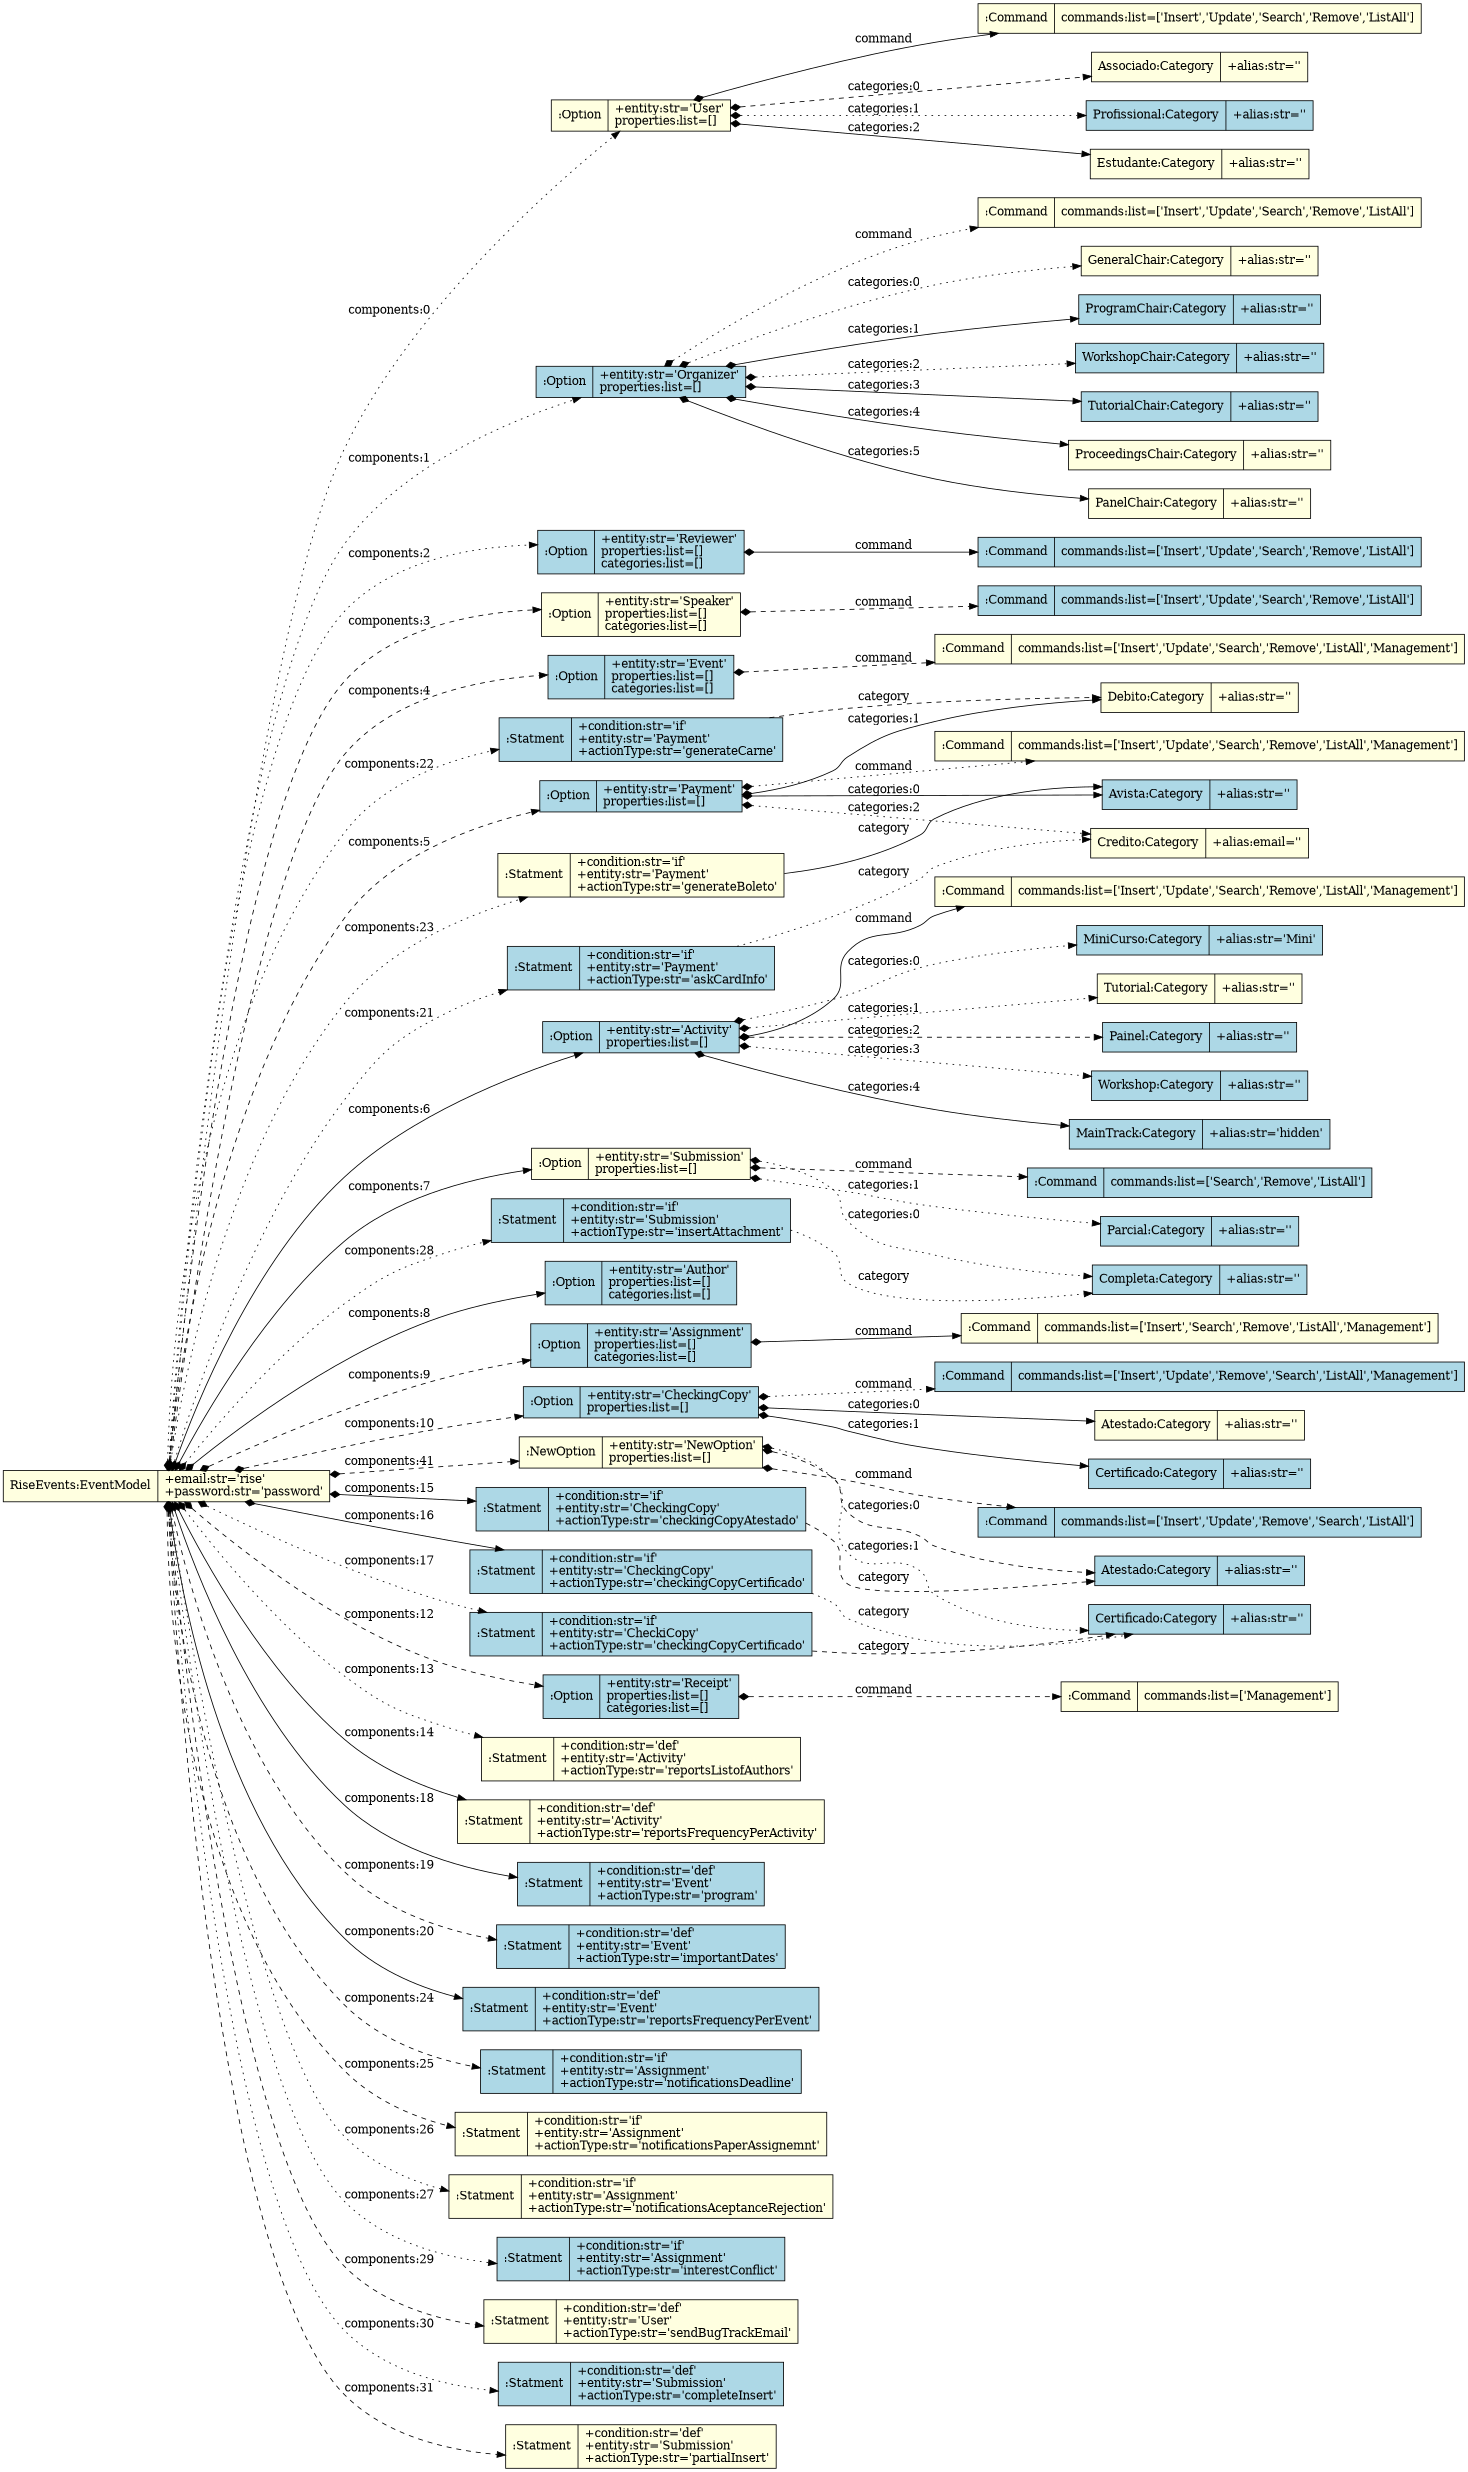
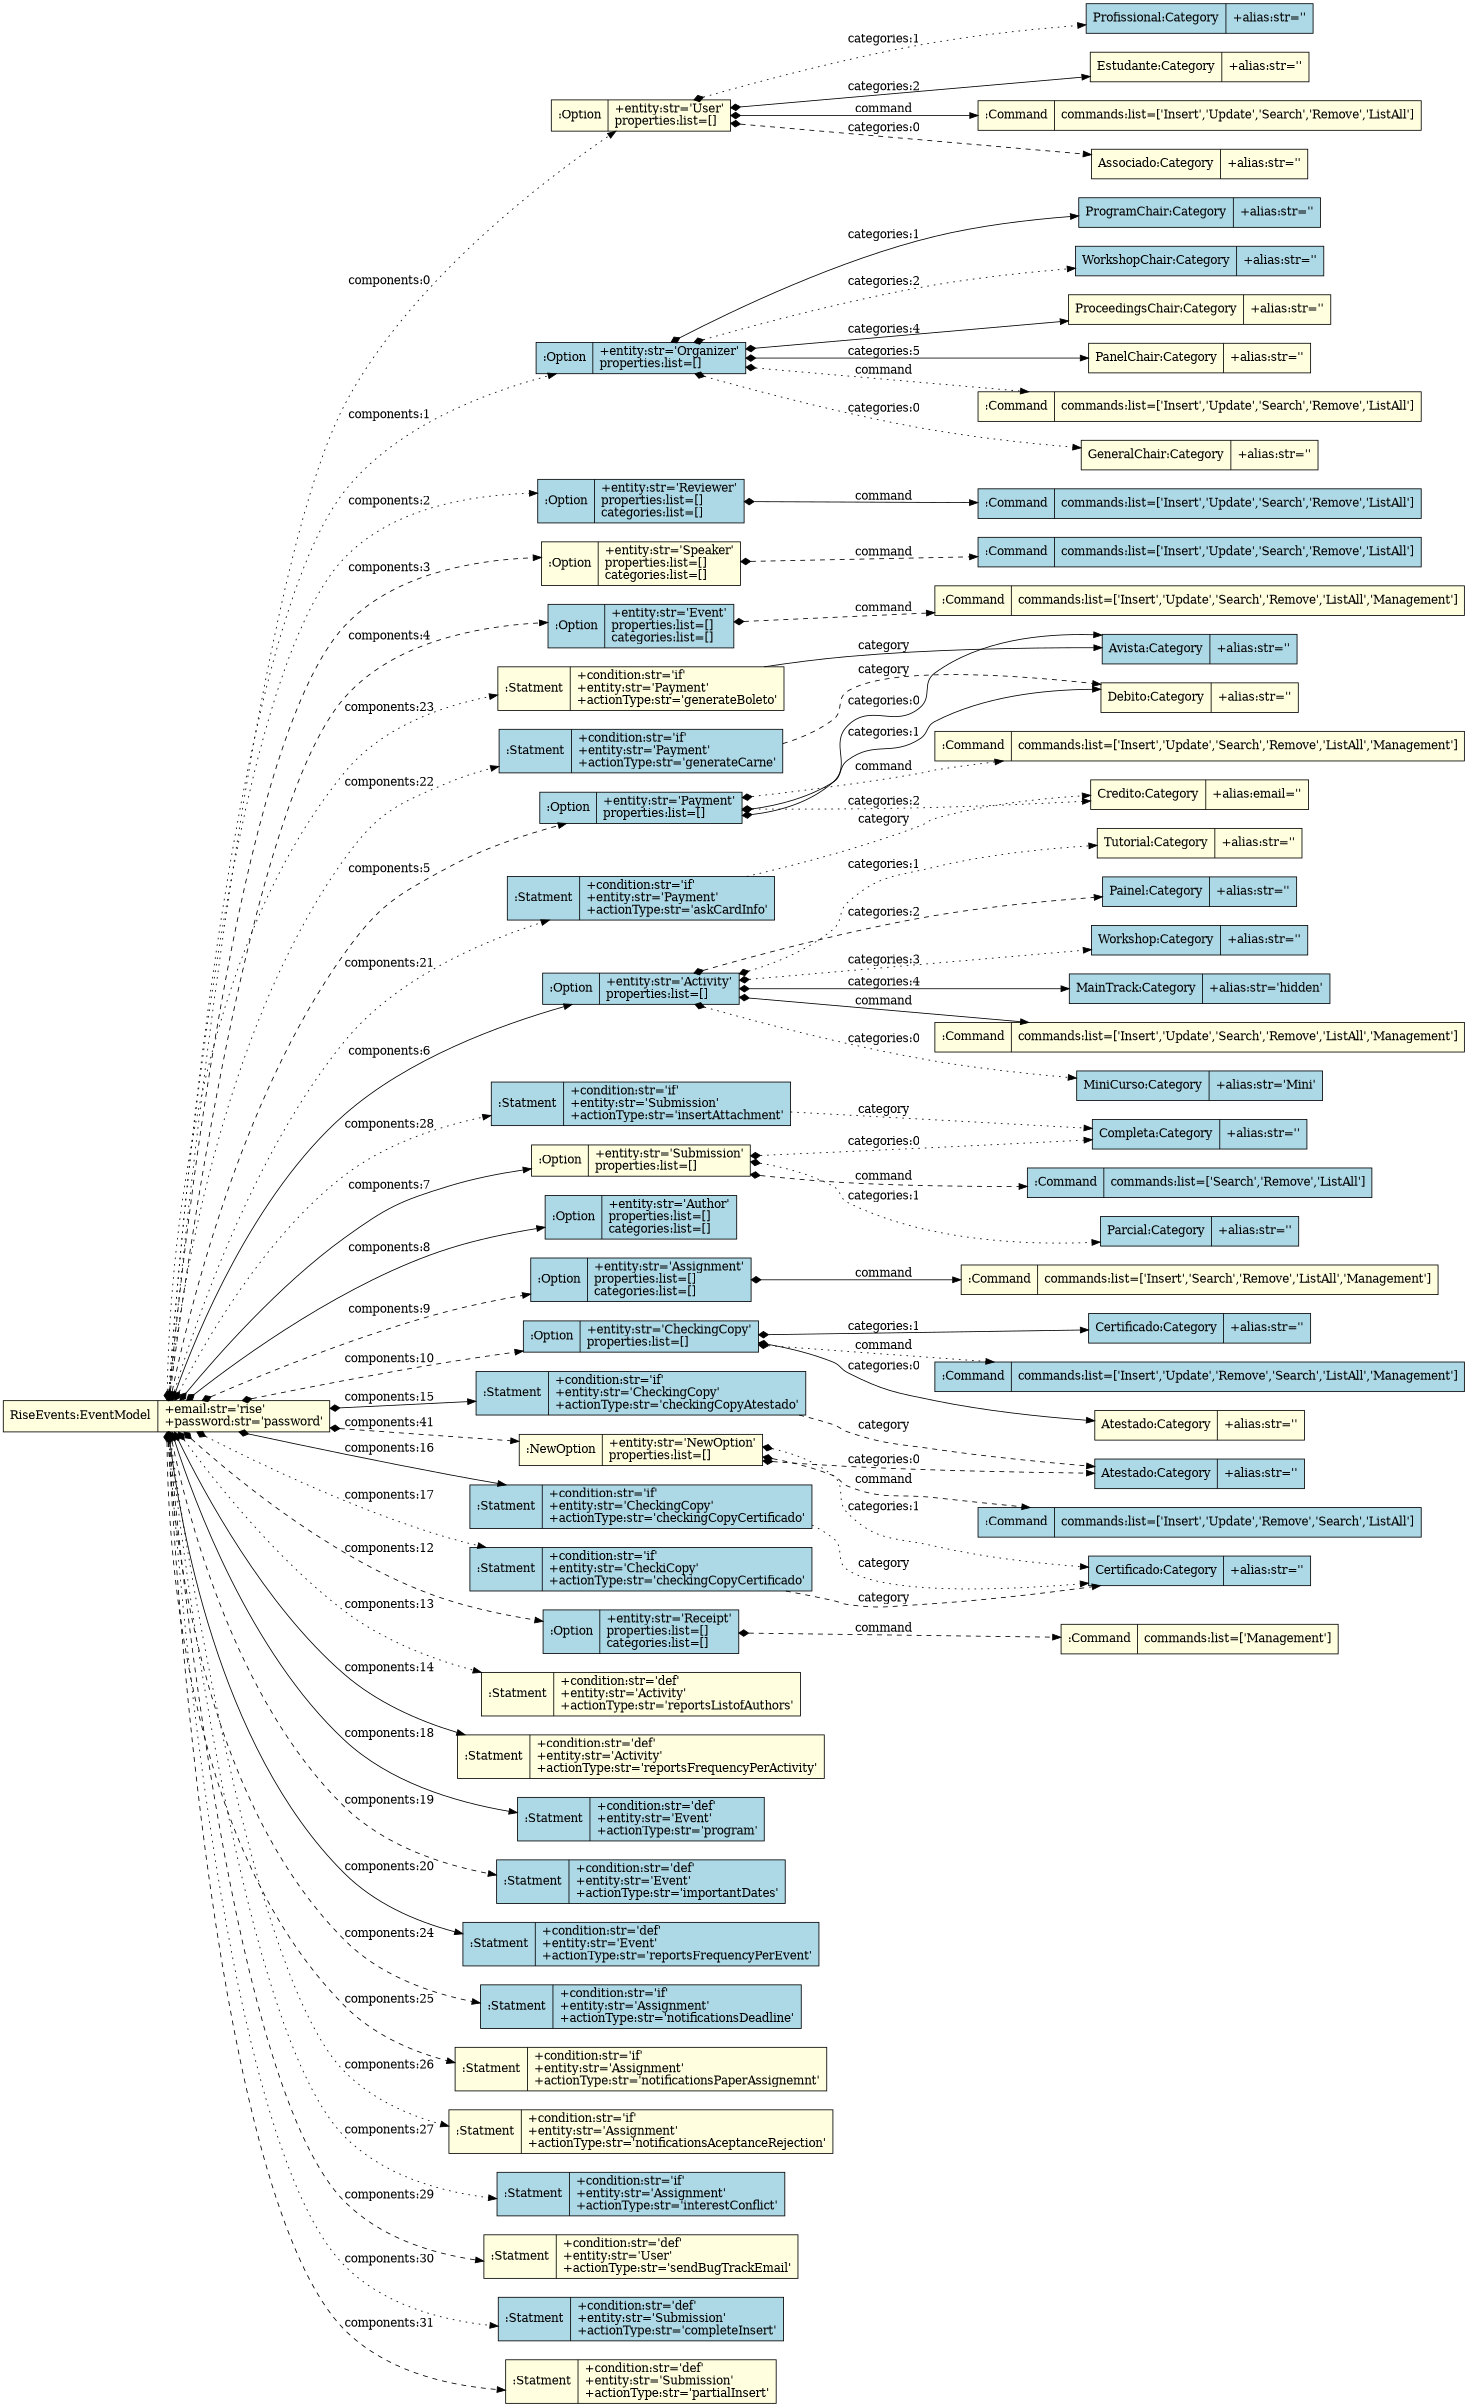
node "TutorialChair:Category": removed
